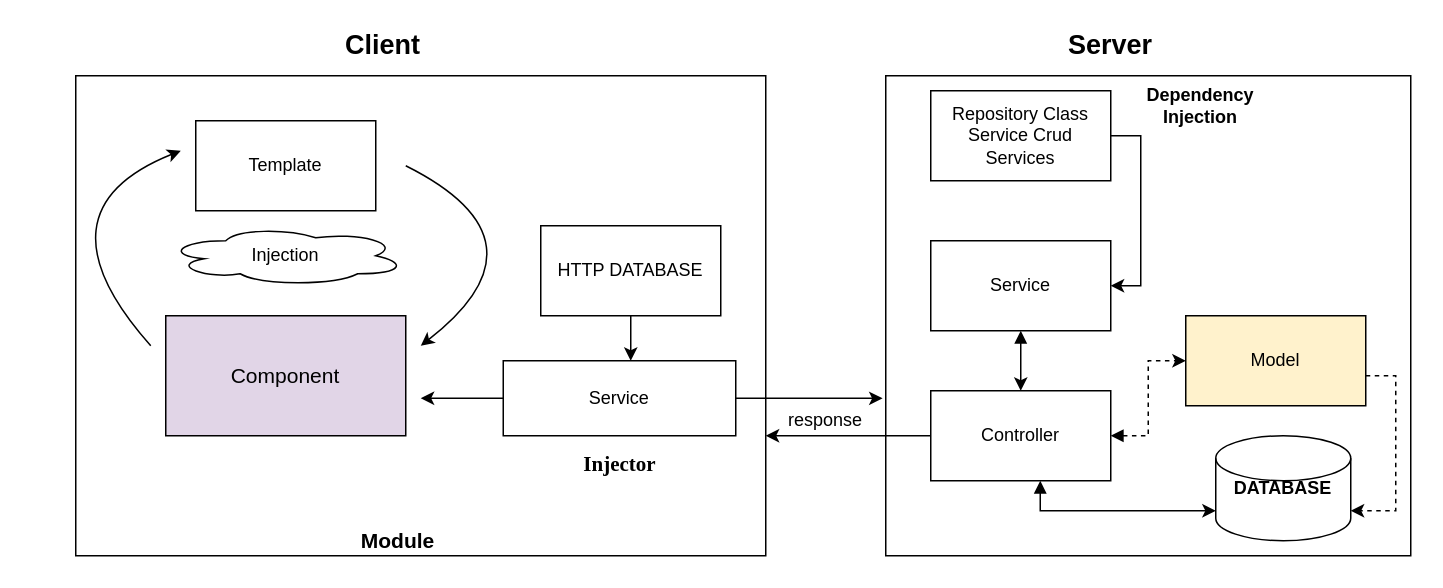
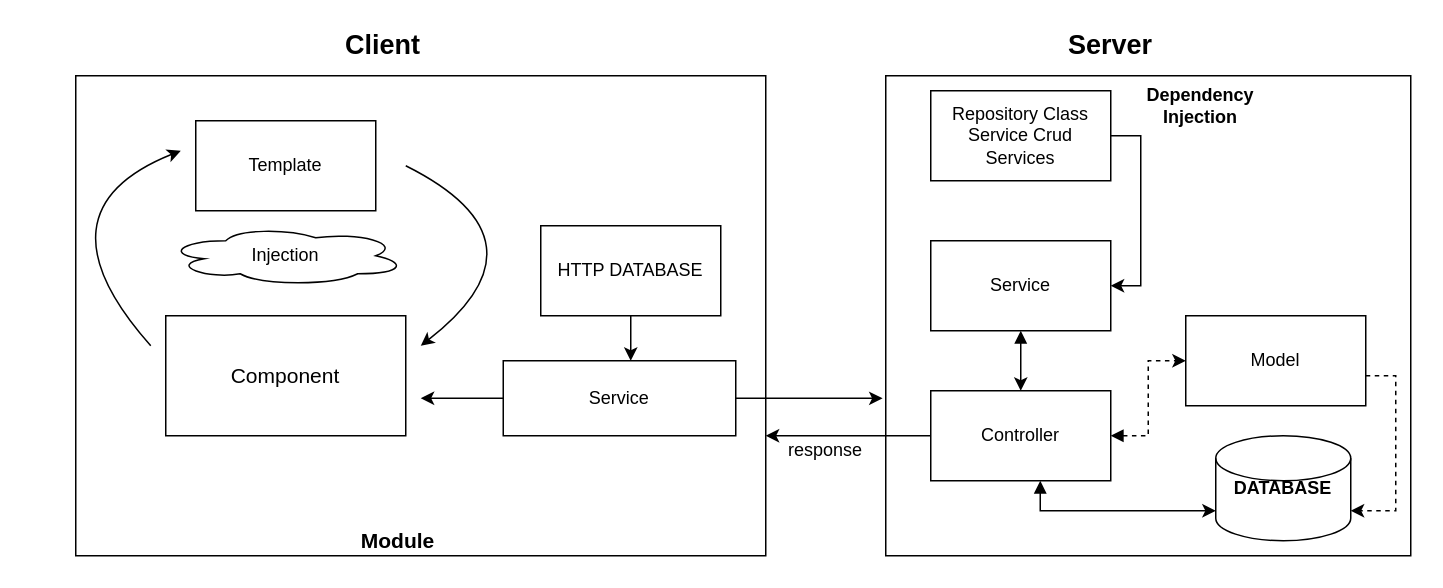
node "Model": fillcolor #fff2cc -> #ffffff
node "Component": fillcolor #e1d5e7 -> #ffffff
node "response": moved (826, 421) -> (826, 451)
node "Injector": removed
